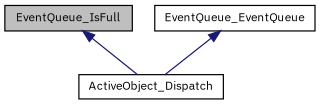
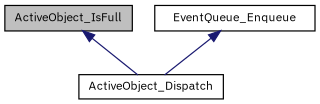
node "EventQueue_IsFull": label "EventQueue_IsFull" -> "ActiveObject_IsFull"
node "EventQueue_EventQueue": label "EventQueue_EventQueue" -> "EventQueue_Enqueue"
